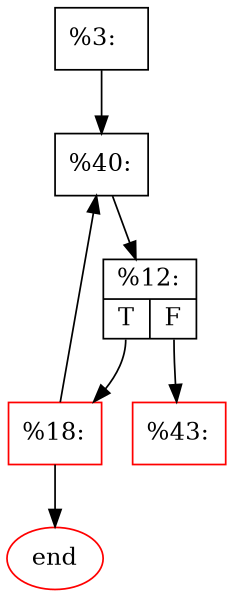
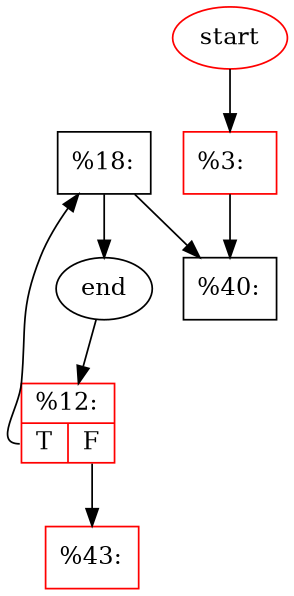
node "start": added
node "%3:": color black -> red
edge "%40:" -> "%12:": now "end" -> "%12:"
node "%12:": color black -> red
node "%18:": color red -> black
node "end": color red -> black
